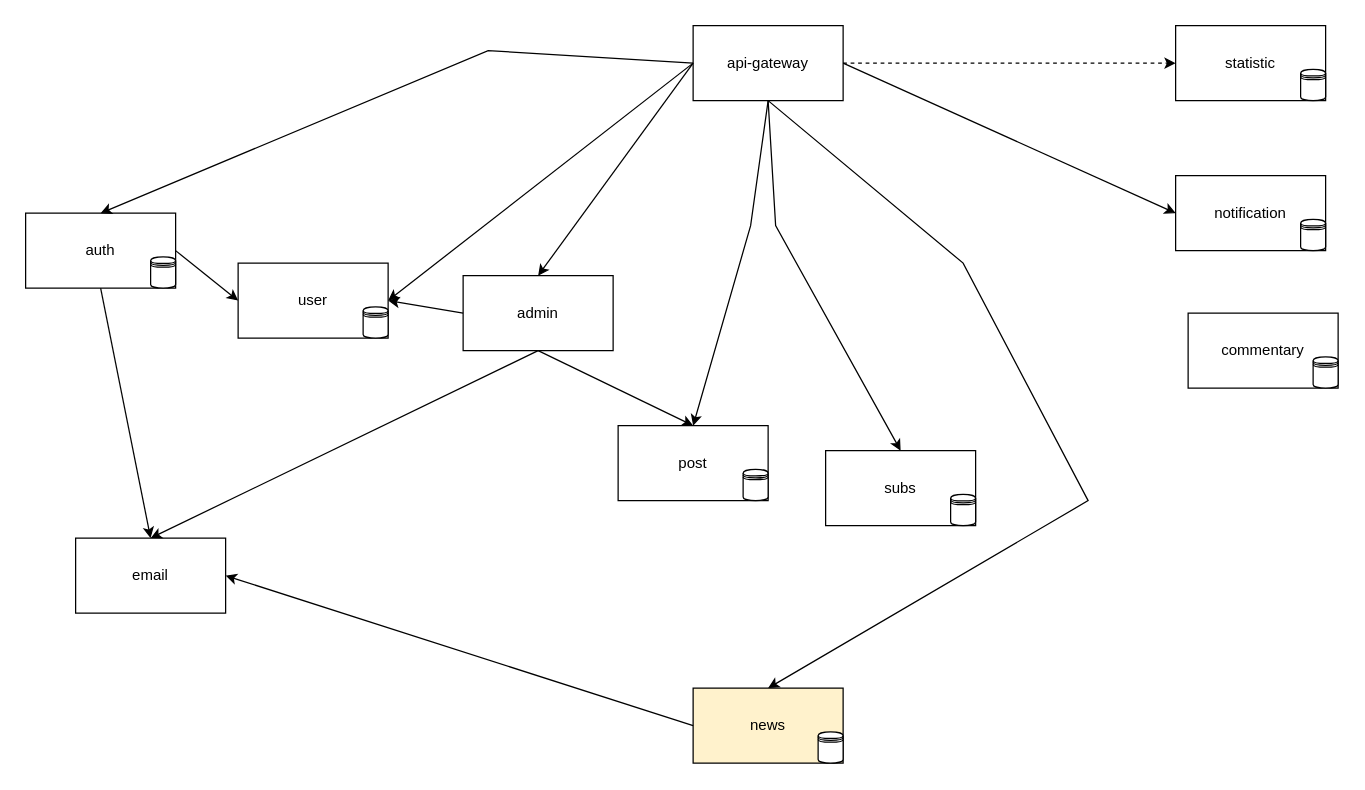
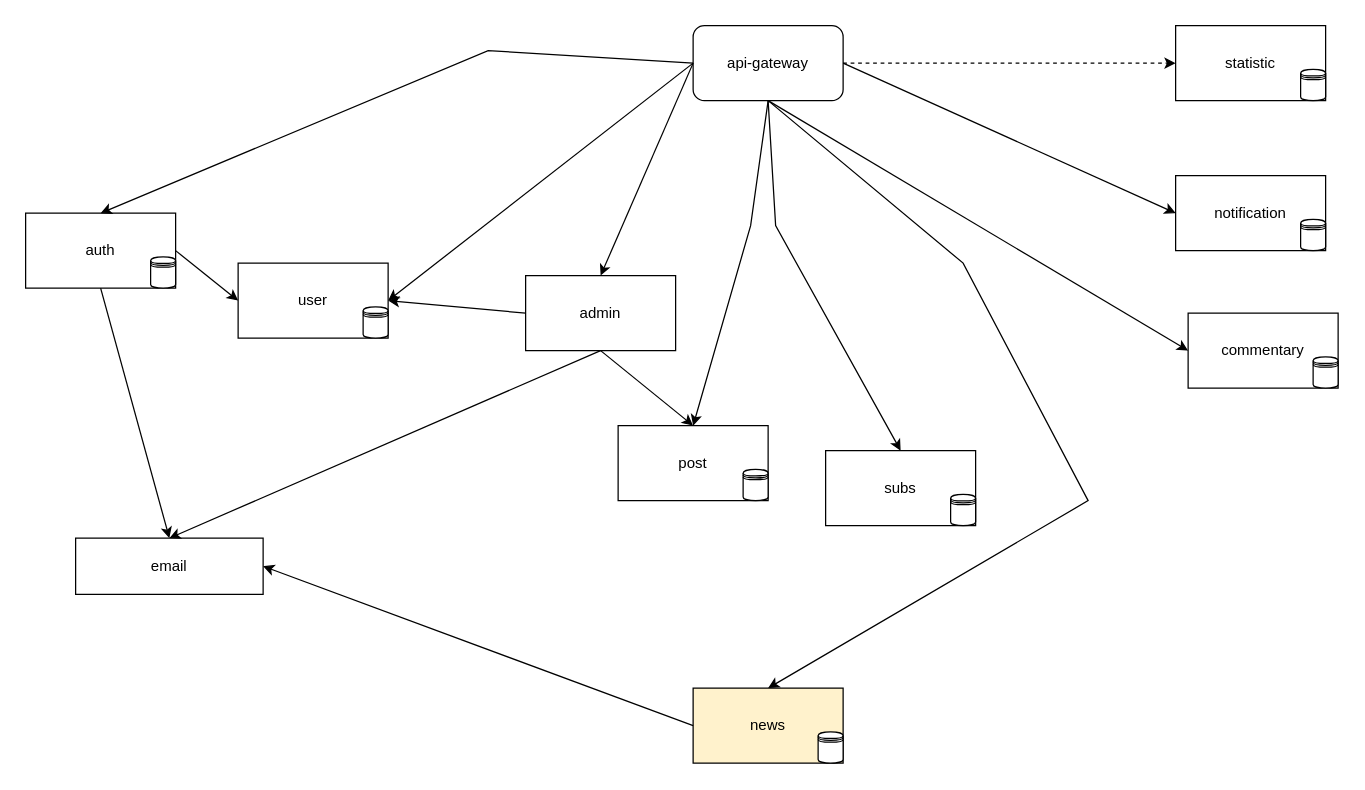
node "api-gateway": shape rectangle -> rounded rectangle
edge "api-gateway" -> "commentary": added
node "admin": moved (538, 313) -> (601, 313)
node "email": size 150x75 -> 188x56
